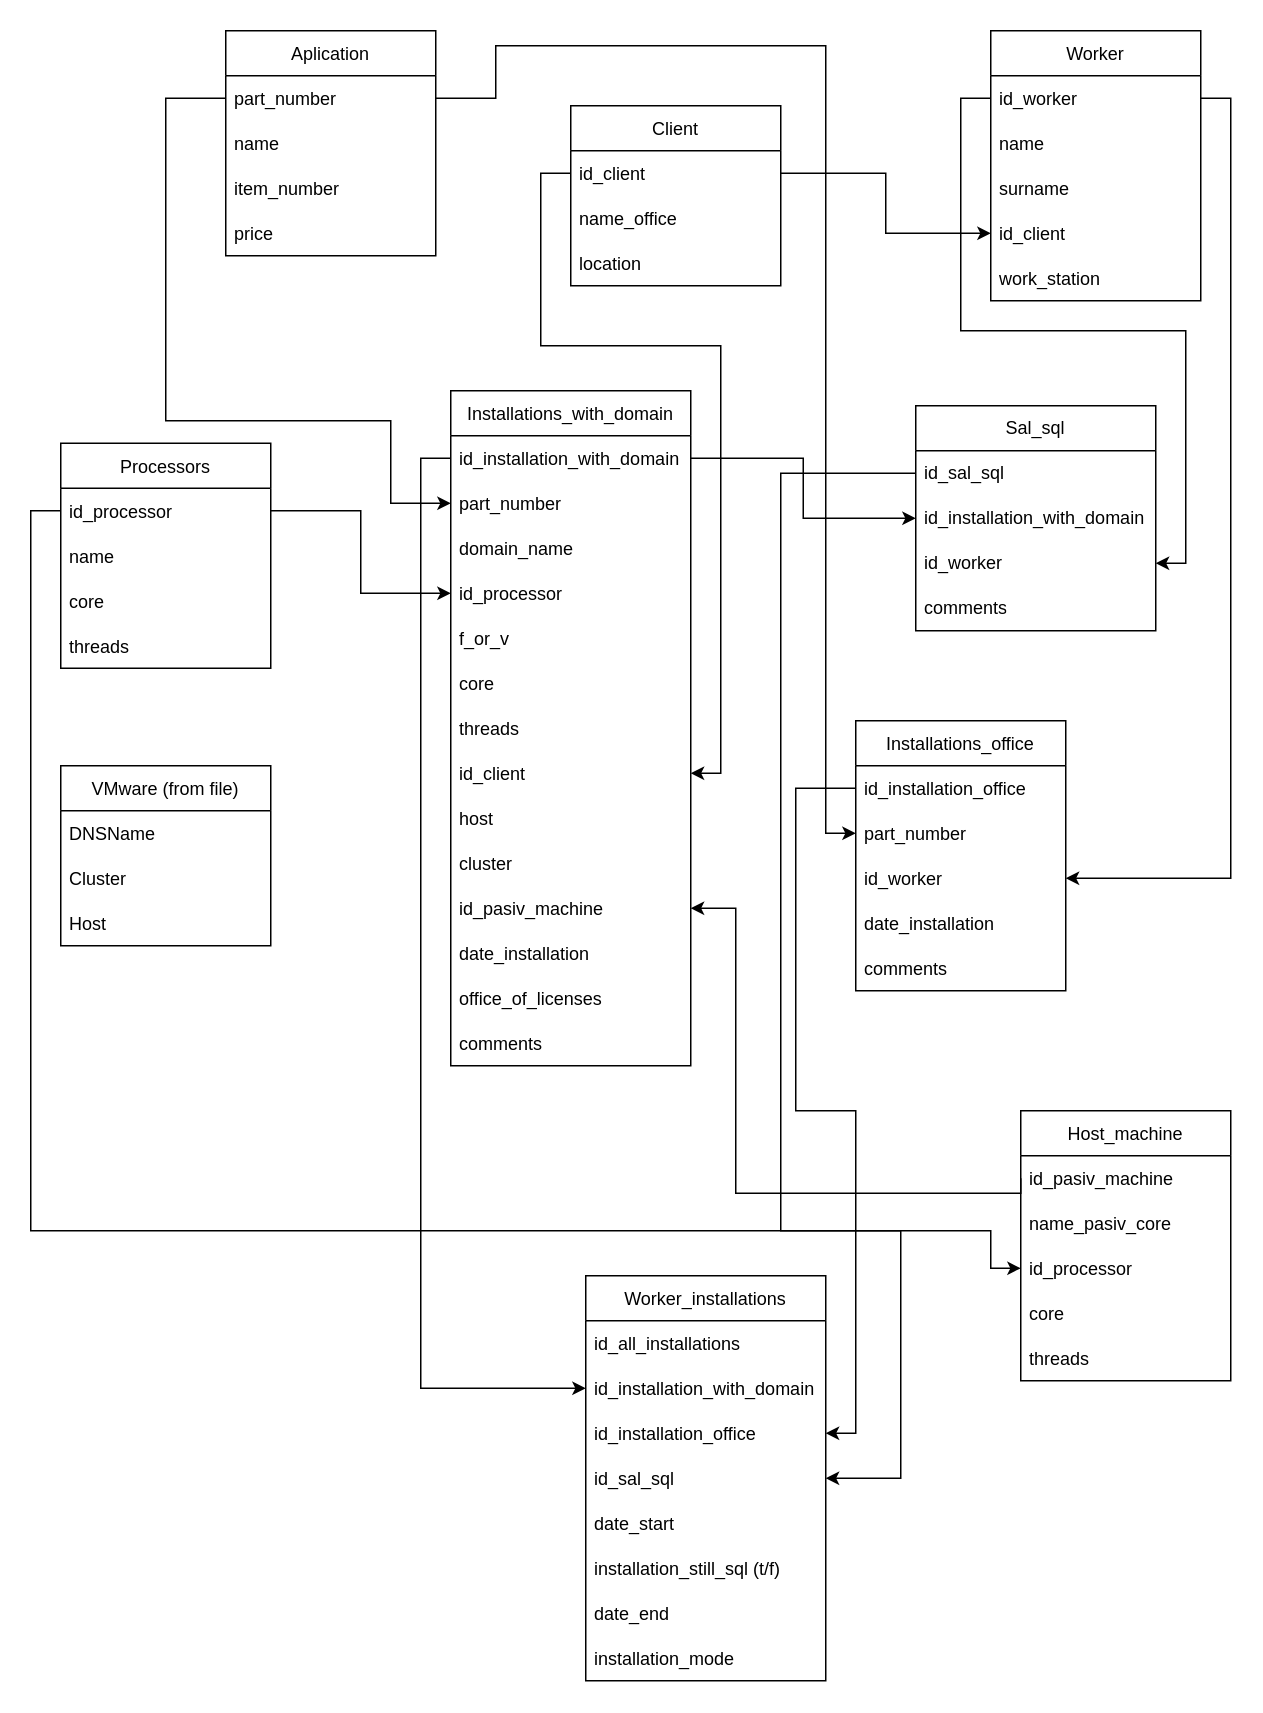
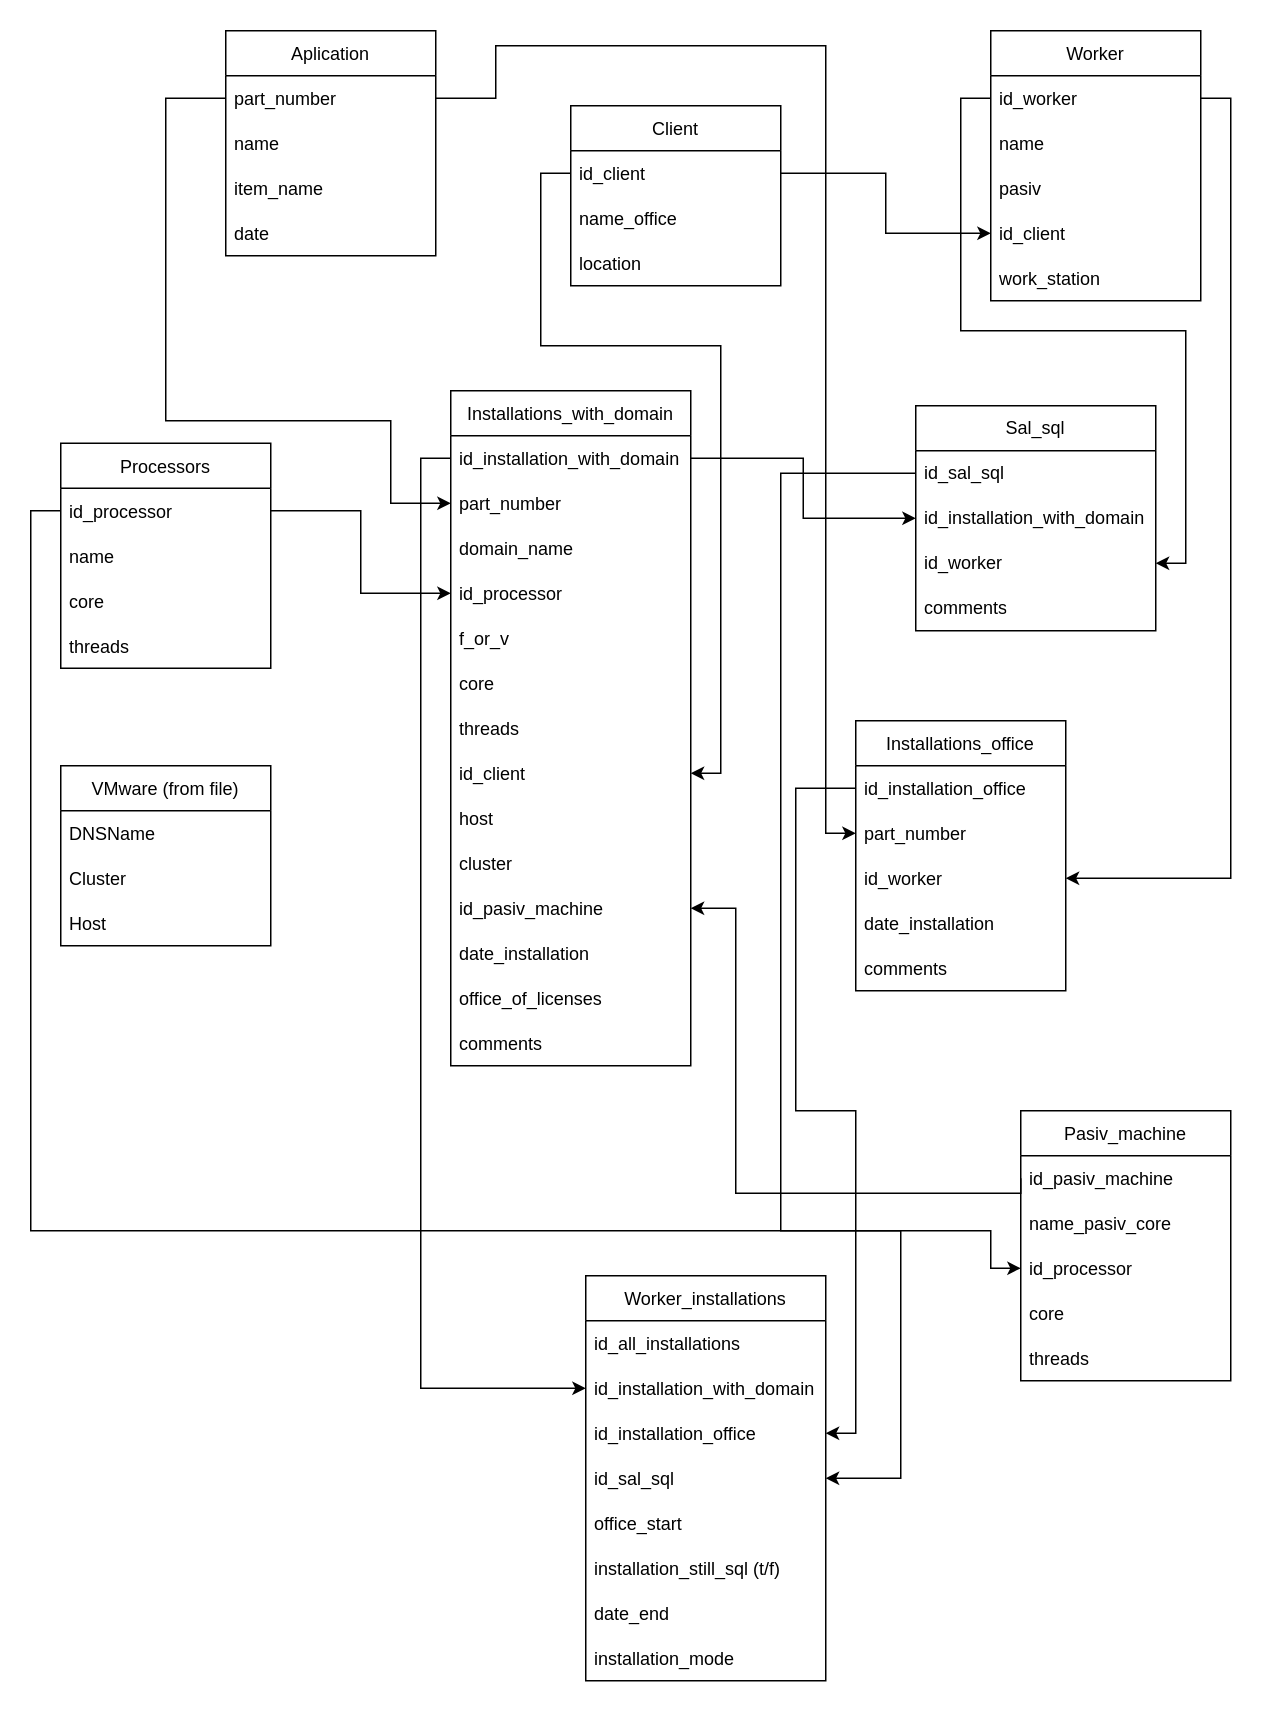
node "item_number": label "item_number" -> "item_name"
node "surname": label "surname" -> "pasiv"
node "price": label "price" -> "date"
node "Host_machine": label "Host_machine" -> "Pasiv_machine"
node "date_start": label "date_start" -> "office_start"
